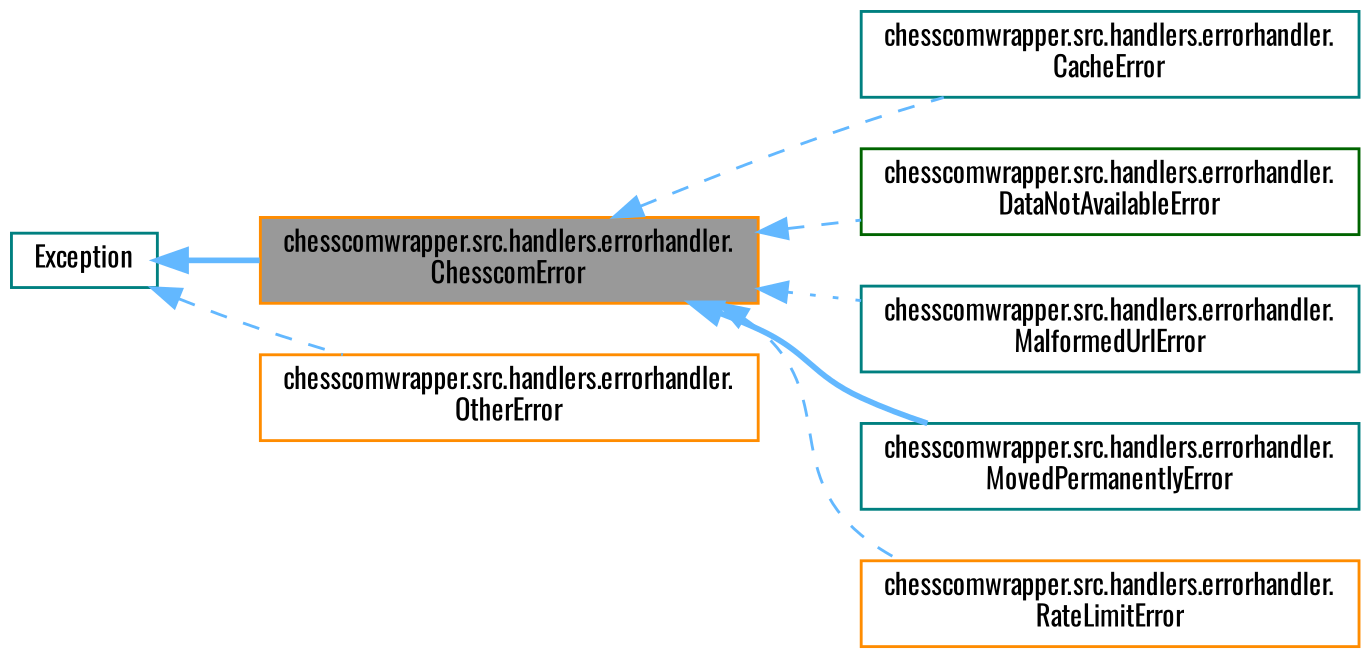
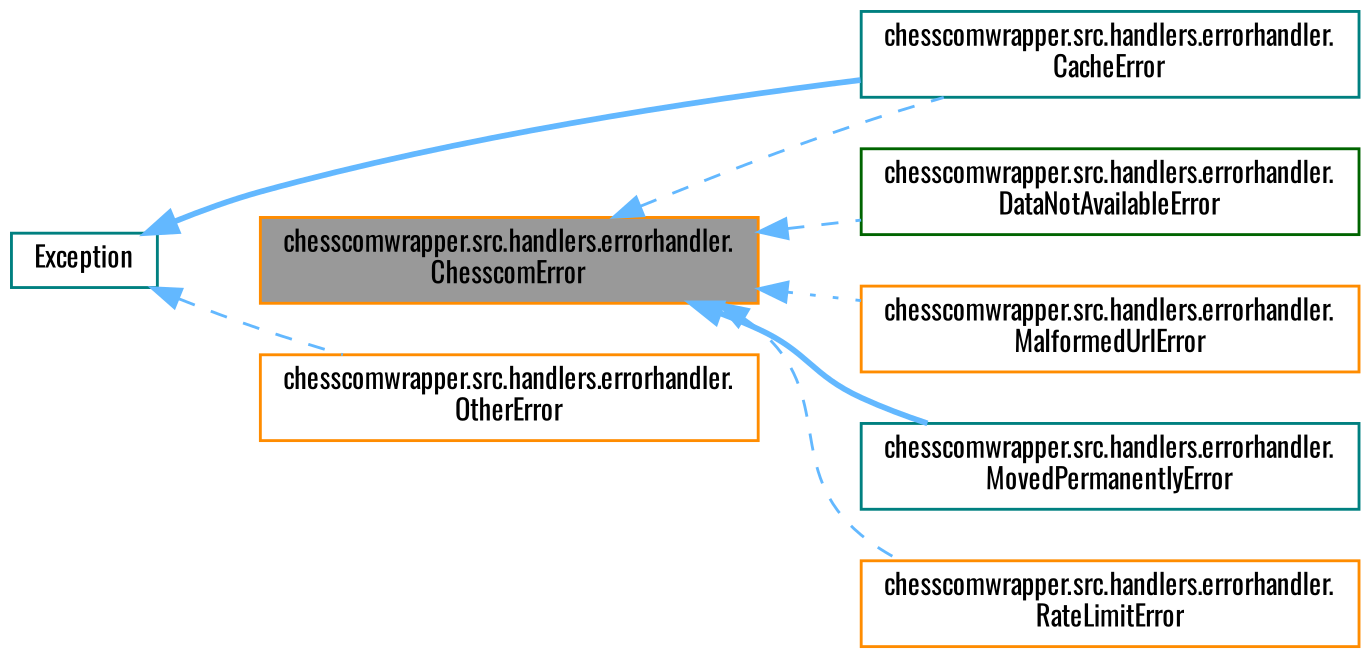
edge "chesscomwrapper.src.handlers.errorhandler. ChesscomError" -> "Exception": now "chesscomwrapper.src.handlers.errorhandler. CacheError" -> "Exception"
node "chesscomwrapper.src.handlers.errorhandler. MalformedUrlError": color teal -> darkorange
